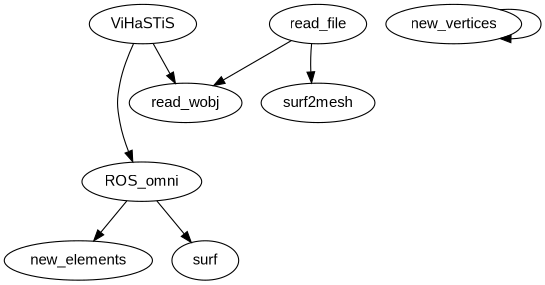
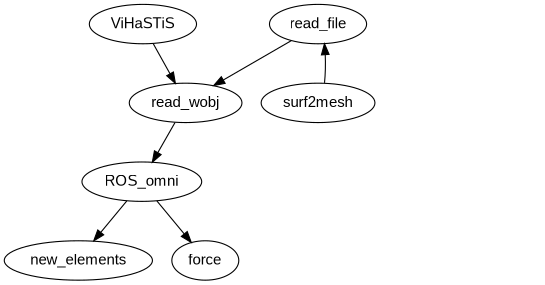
node "new_vertices": removed
edge "read_file" -> "surf2mesh": reversed
edge "ViHaSTiS" -> "ROS_omni": now "read_wobj" -> "ROS_omni"
node "surf": label "surf" -> "force"
